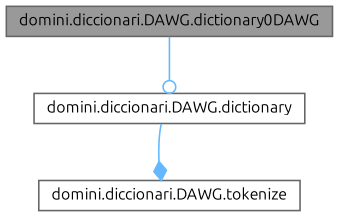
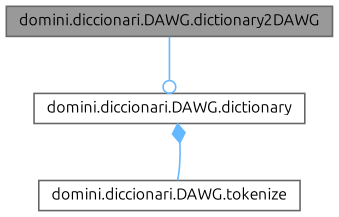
node "domini.diccionari.DAWG.dictionary0DAWG": label "domini.diccionari.DAWG.dictionary0DAWG" -> "domini.diccionari.DAWG.dictionary2DAWG"
edge "domini.diccionari.DAWG.dictionary" -> "domini.diccionari.DAWG.tokenize": reversed
